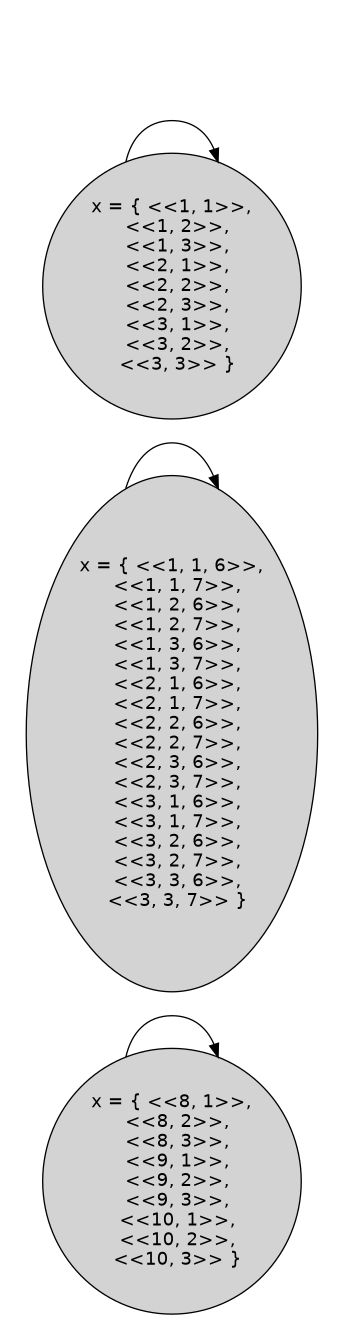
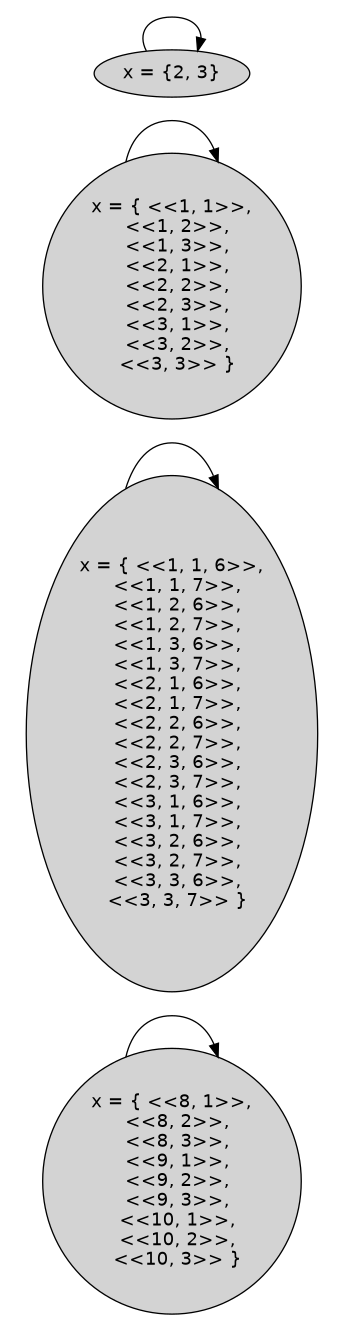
node "x = {2, 3}": added
